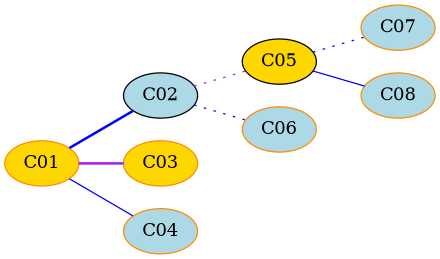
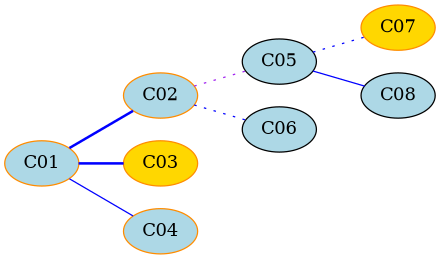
node "C07": fillcolor lightblue -> gold
node "C05": fillcolor gold -> lightblue
node "C02": color black -> darkorange
node "C08": color darkorange -> black
node "C06": color darkorange -> black
node "C01": fillcolor gold -> lightblue
edge "C01" -- "C03": color purple -> blue
